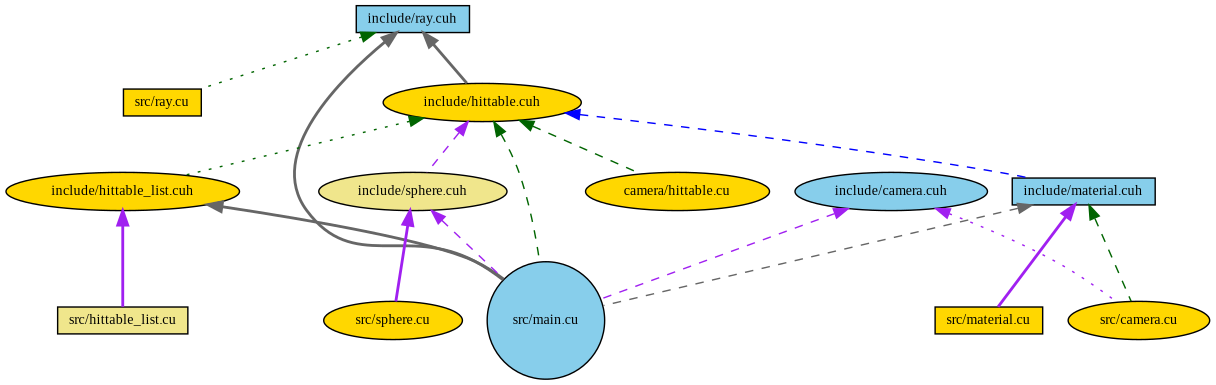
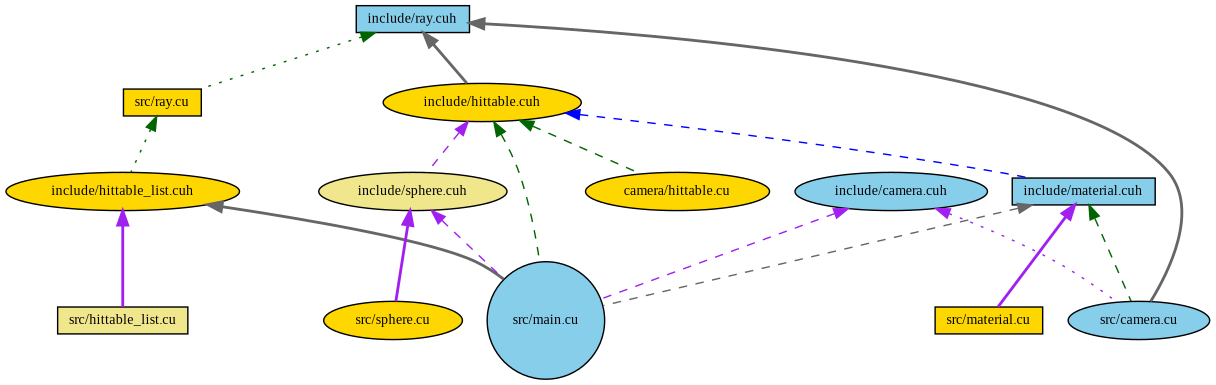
edge "include/hittable_list.cuh" -> "include/hittable.cuh": now "include/hittable_list.cuh" -> "src/ray.cu"
edge "src/main.cu" -> "include/ray.cuh": now "src/camera.cu" -> "include/ray.cuh"
node "src/camera.cu": fillcolor gold -> skyblue
